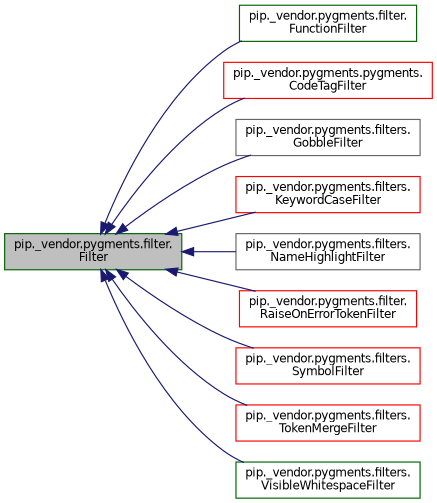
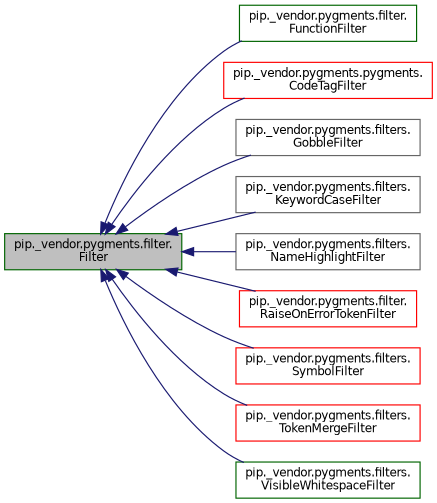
node "pip._vendor.pygments.filters. KeywordCaseFilter": color red -> gray40
